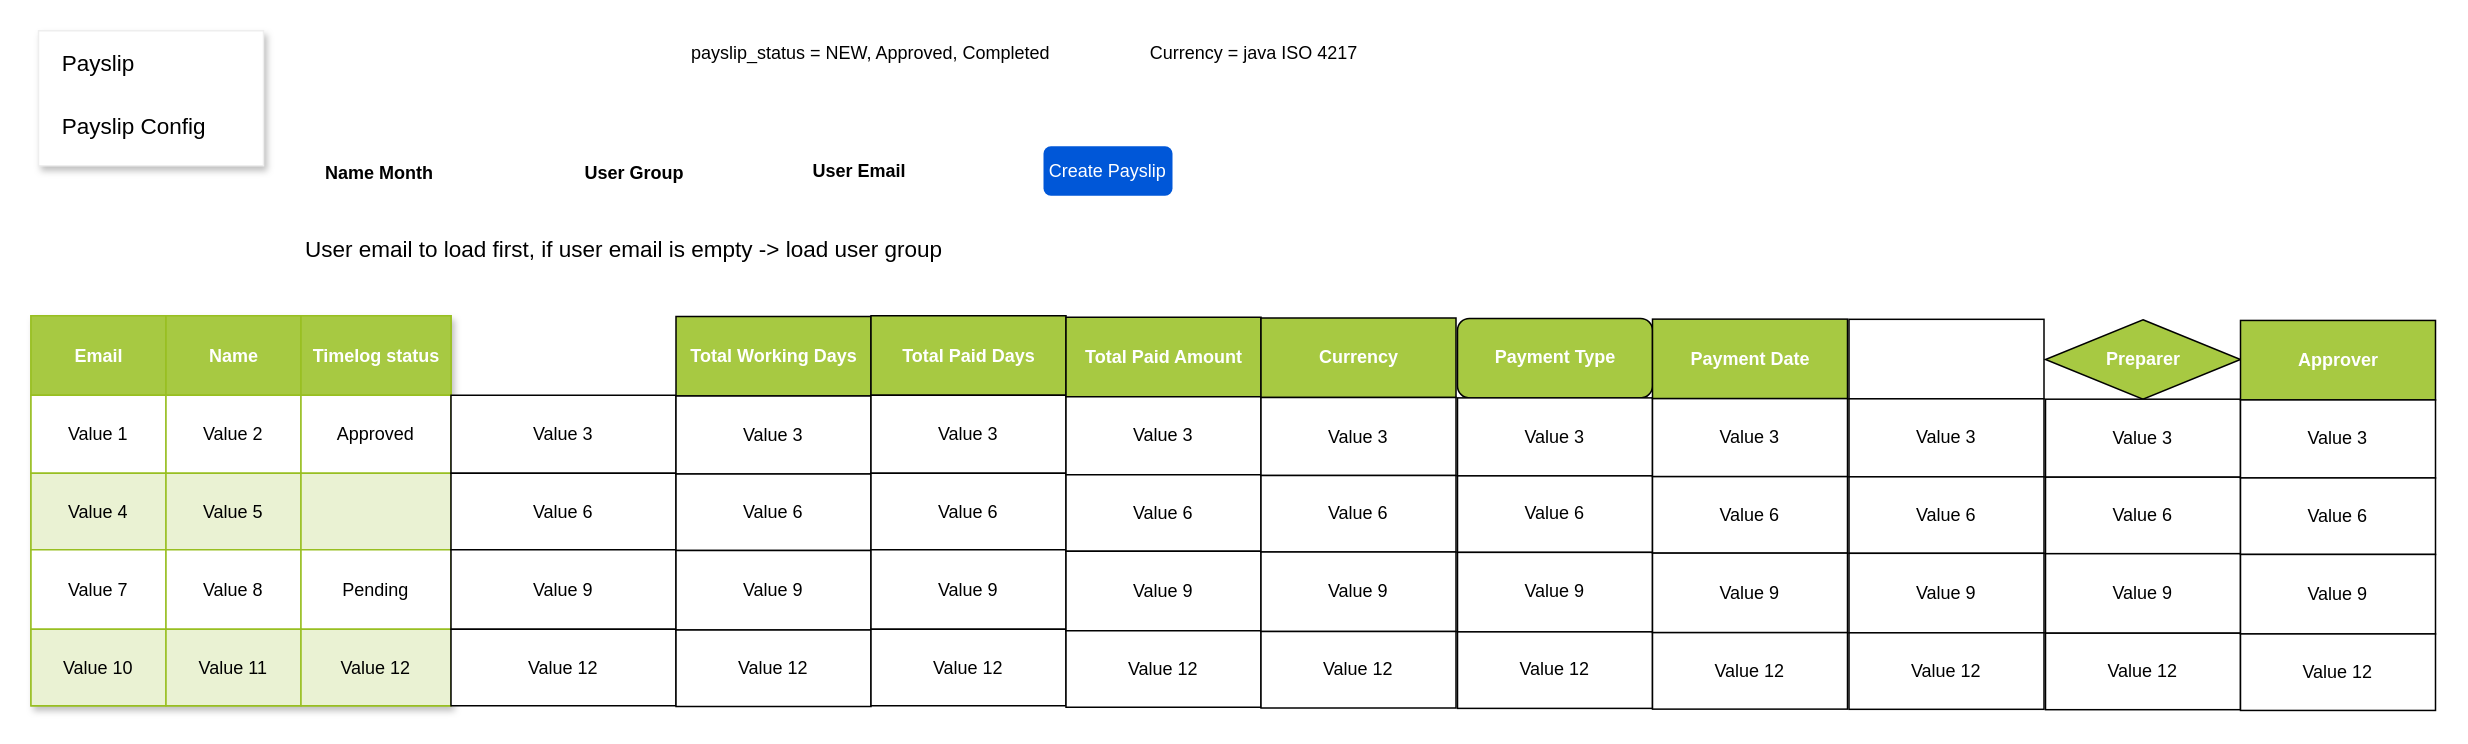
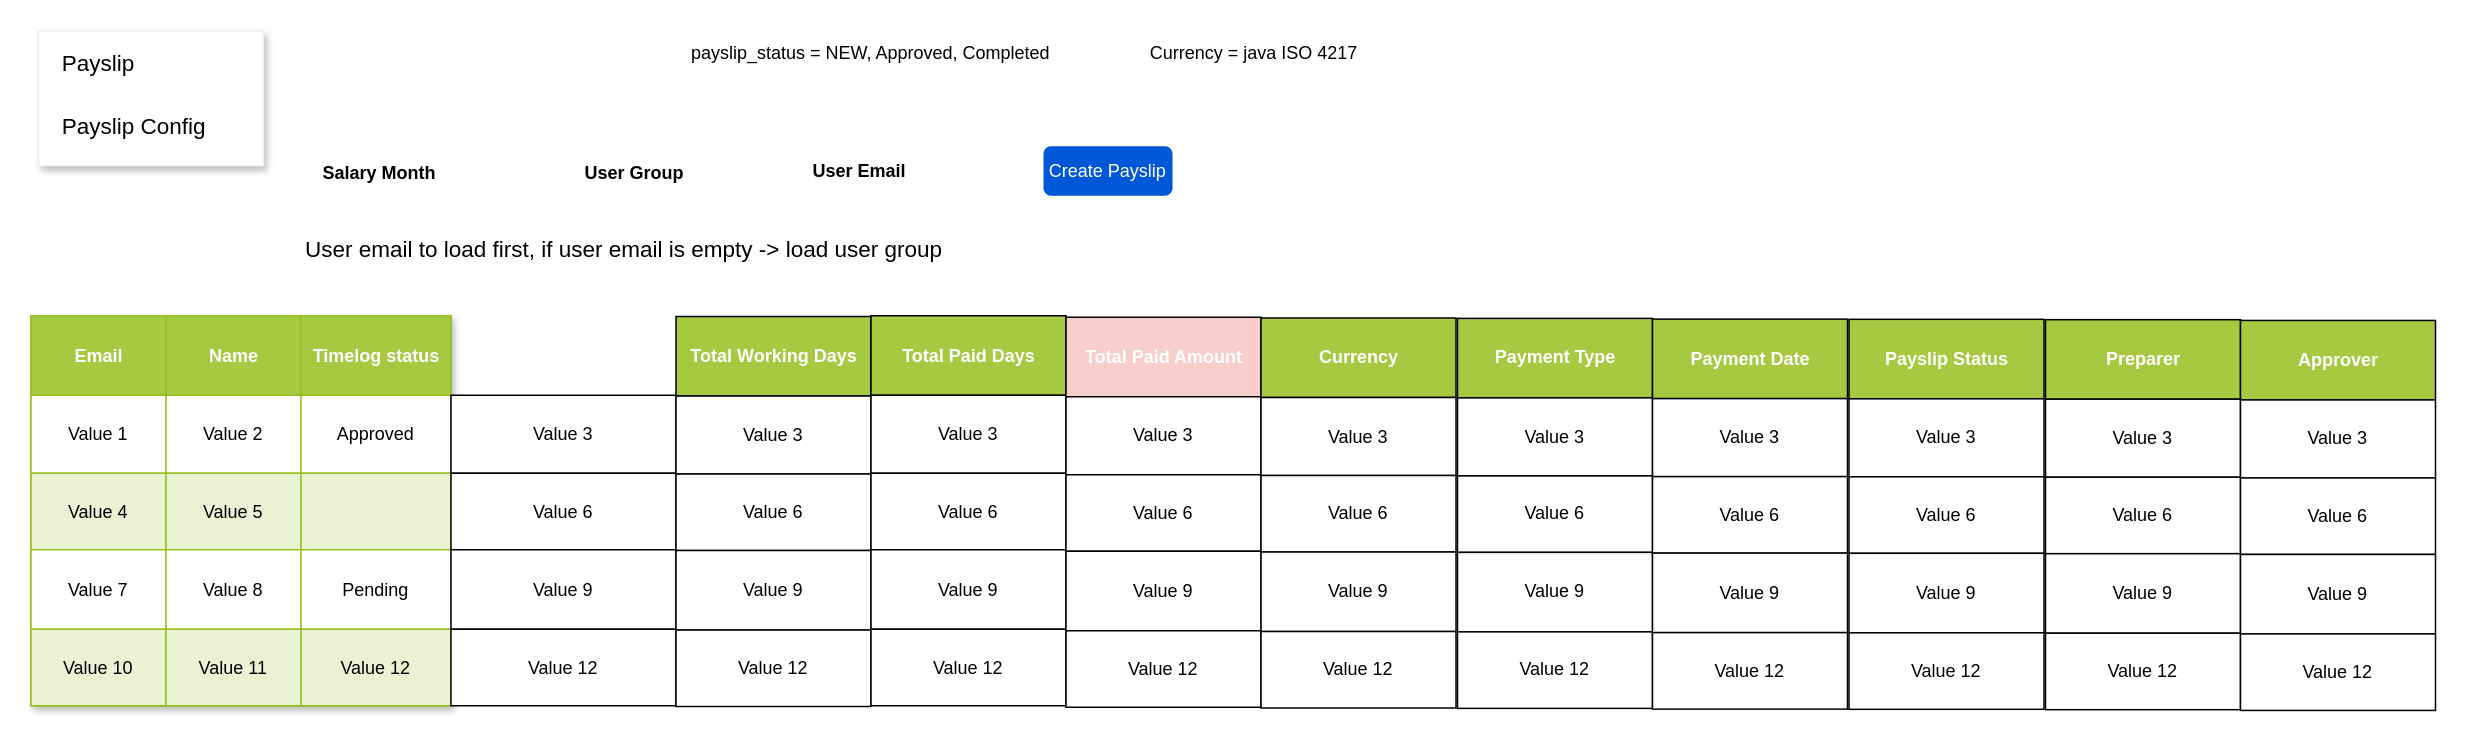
node "Name Month": label "Name Month" -> "Salary Month"
node "Total Paid Amount": fillcolor #a7c942 -> #f8cecc
node "Payment Type": shape rounded rectangle -> rectangle
node "Payslip Status": fillcolor #ffffff -> #a7c942
node "Preparer": shape diamond -> rectangle
